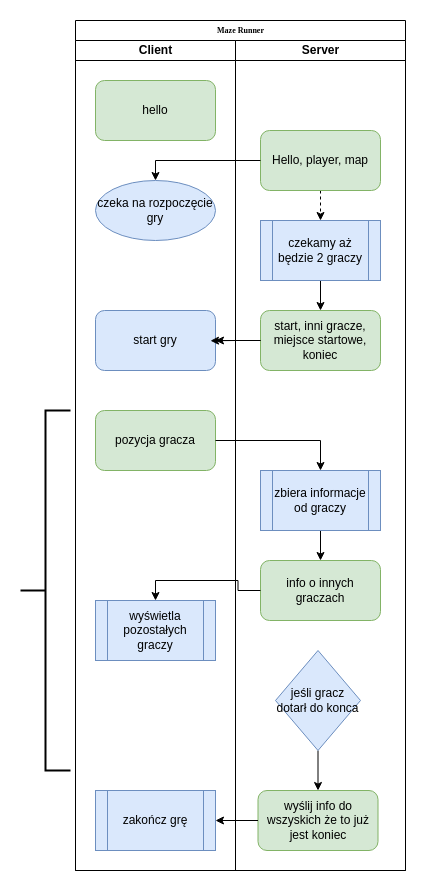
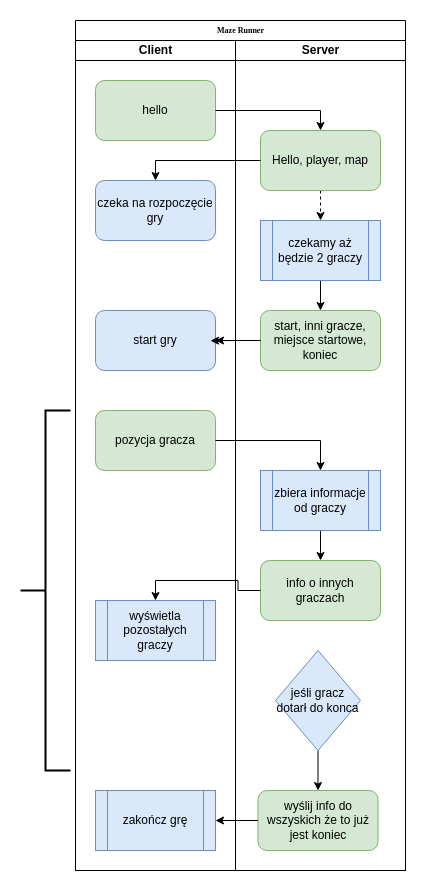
edge "hello" -> "Hello, player, map": added
node "czeka na rozpoczęcie gry": shape ellipse -> rounded rectangle
